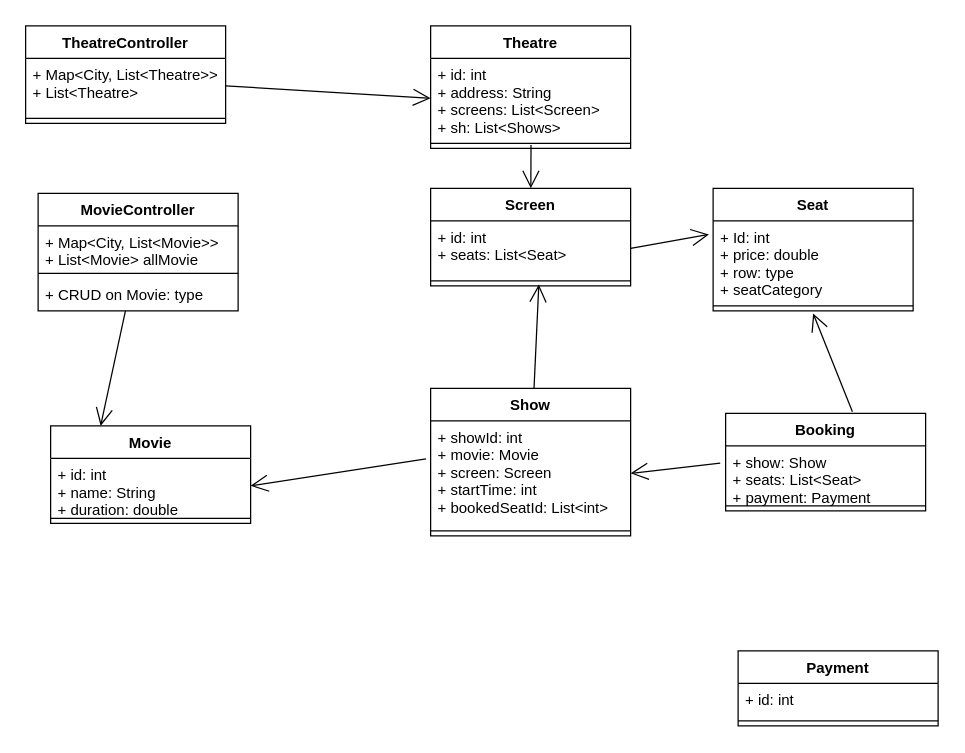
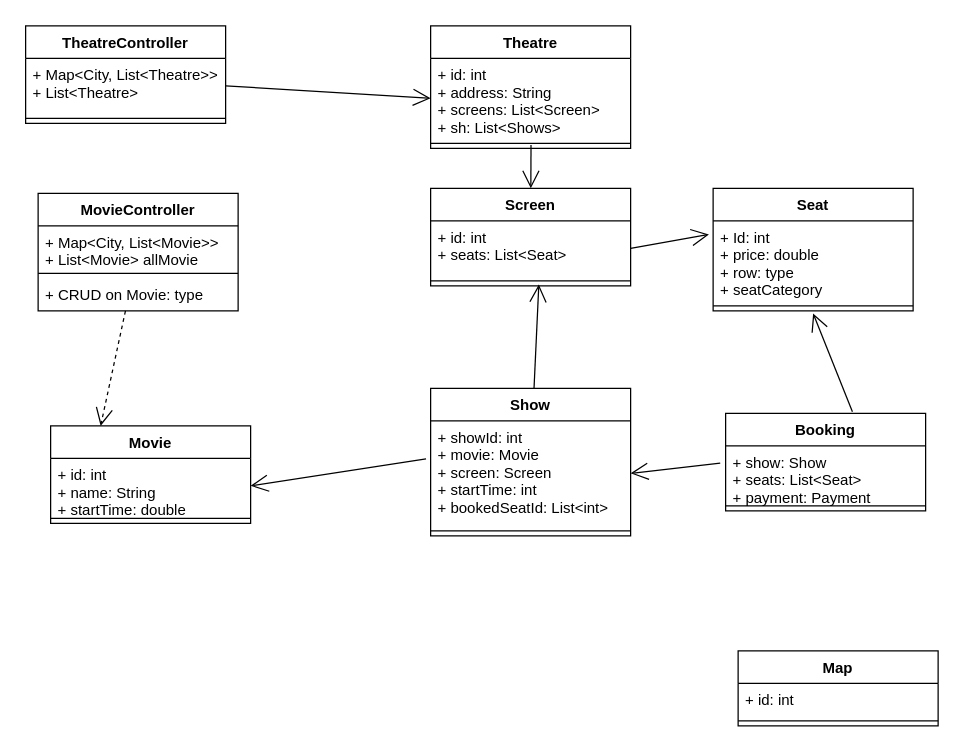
edge "MovieController" -> "Movie": style solid -> dashed
node "+ id: int + name: String + duration: double": label "+ id: int + name: String + duration: double" -> "+ id: int + name: String + startTime: double"
node "Payment": label "Payment" -> "Map"
